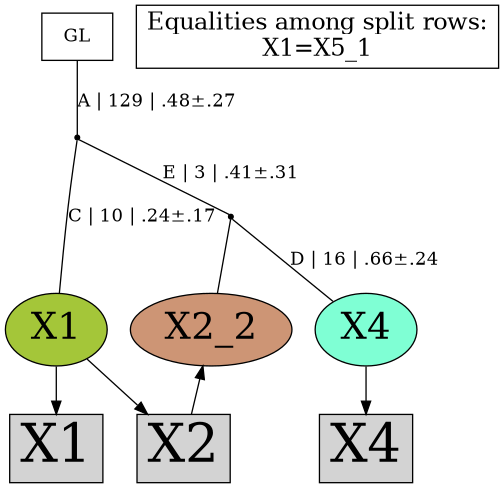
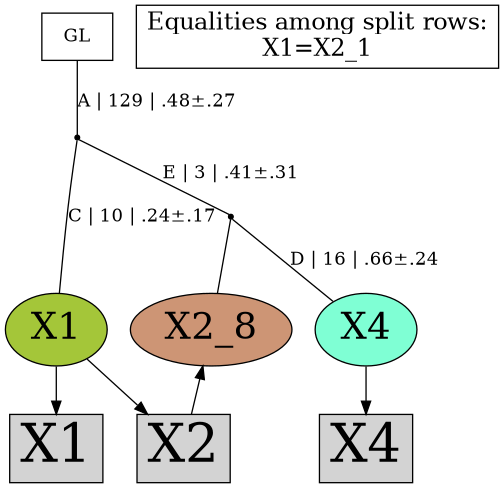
node "Equalities among split rows: X1=X5_1": label "Equalities among split rows: X1=X5_1" -> "Equalities among split rows: X1=X2_1"
node "X2_2": label "X2_2" -> "X2_8"
